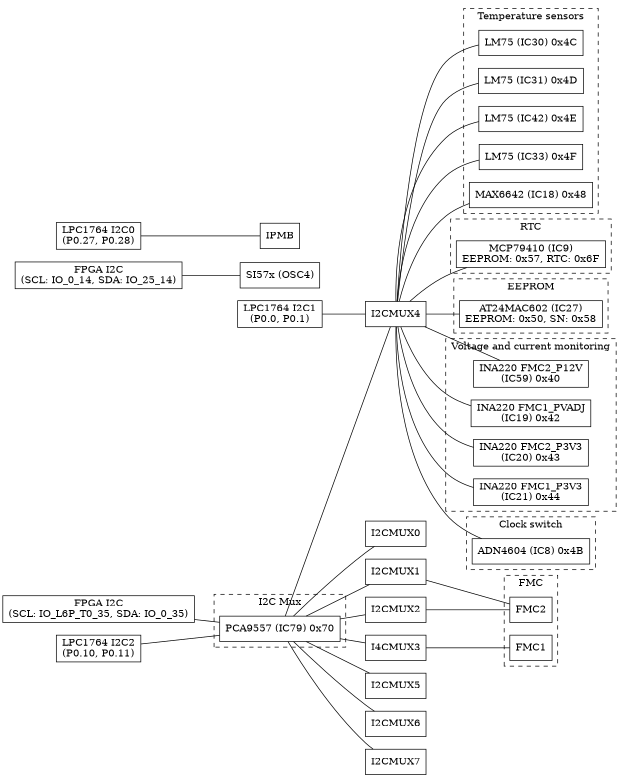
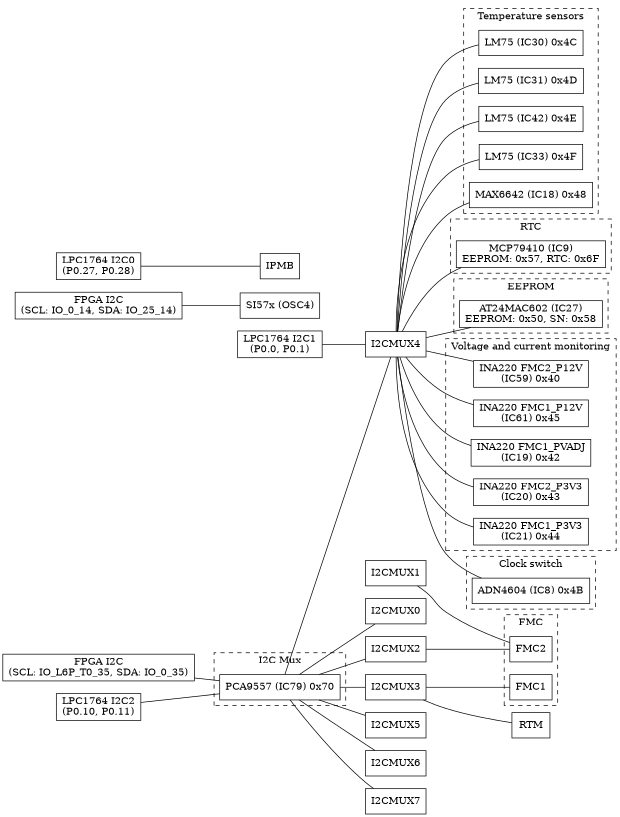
node "INA220 FMC1_P12V (IC61) 0x45": added
edge "I2CMUX1" -- "PCA9557 (IC79) 0x70": removed
node "I4CMUX3": label "I4CMUX3" -> "I2CMUX3"
node "RTM": added
